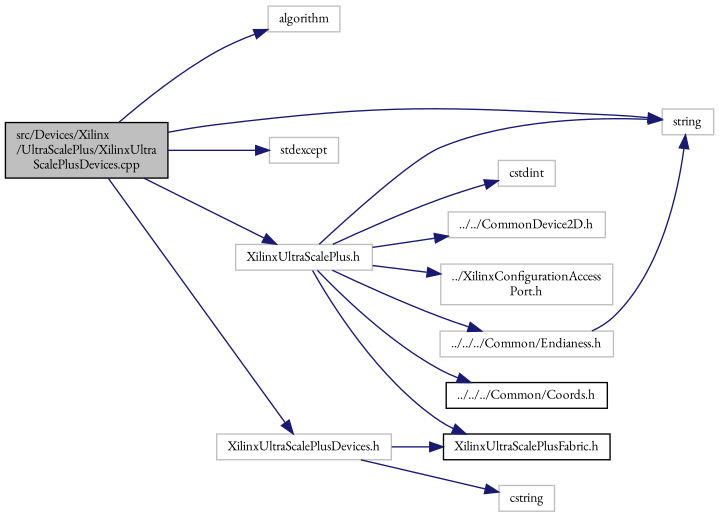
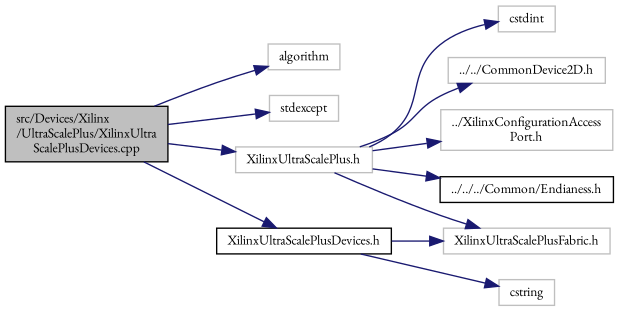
node "string": removed
node "../../../Common/Endianess.h": color grey75 -> black
node "../../../Common/Coords.h": removed
node "XilinxUltraScalePlusDevices.h": color grey75 -> black
node "XilinxUltraScalePlusFabric.h": color black -> grey75
